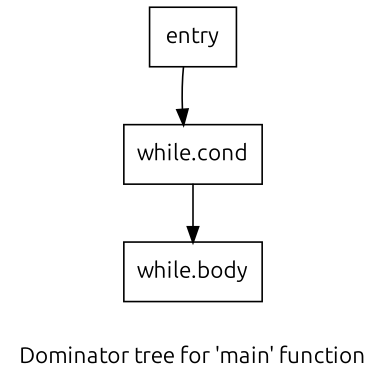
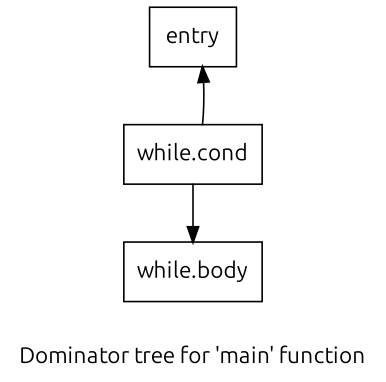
edge "entry" -> "while.cond": reversed
